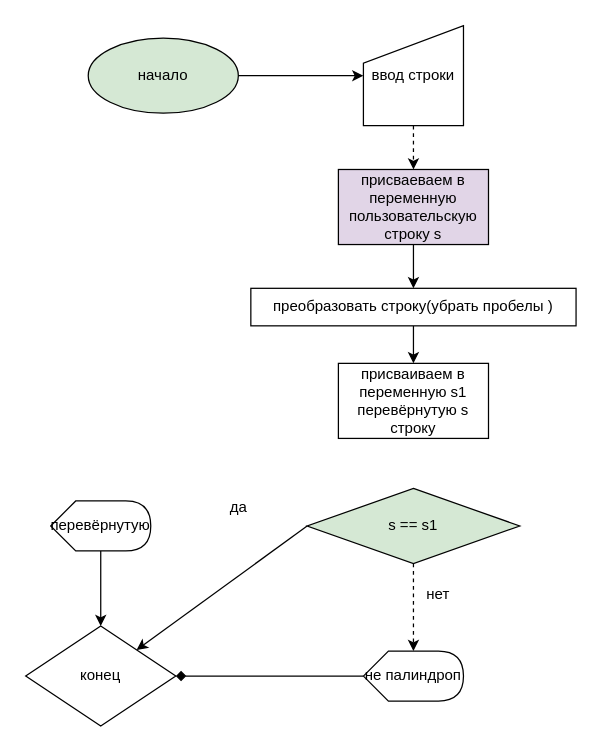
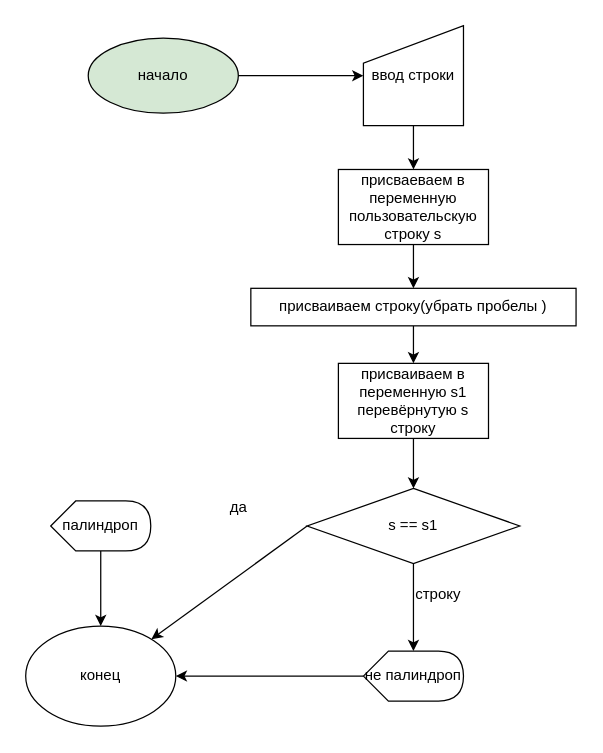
edge "ввод строки" -> "присваеваем в переменную пользовательскую строку s": style dashed -> solid
node "присваеваем в переменную пользовательскую строку s": fillcolor #e1d5e7 -> #ffffff
node "преобразовать строку(убрать пробелы )": label "преобразовать строку(убрать пробелы )" -> "присваиваем строку(убрать пробелы )"
edge "присваиваем в переменную s1 перевёрнутую s строку" -> "s == s1": added
node "перевёрнутую": label "перевёрнутую" -> "палиндроп"
node "s == s1": fillcolor #d5e8d4 -> #ffffff
node "нет": label "нет" -> "строку"
edge "s == s1" -> "не палиндроп": style dashed -> solid
node "конец": shape diamond -> ellipse
edge "не палиндроп" -> "конец": arrowhead diamond -> classic
